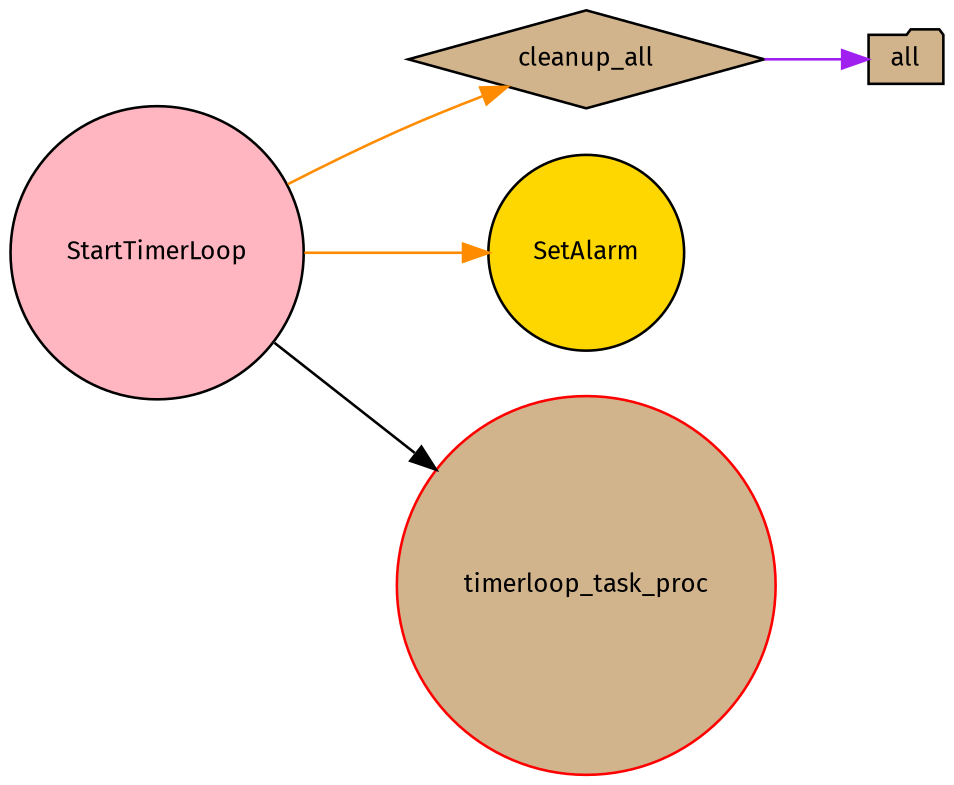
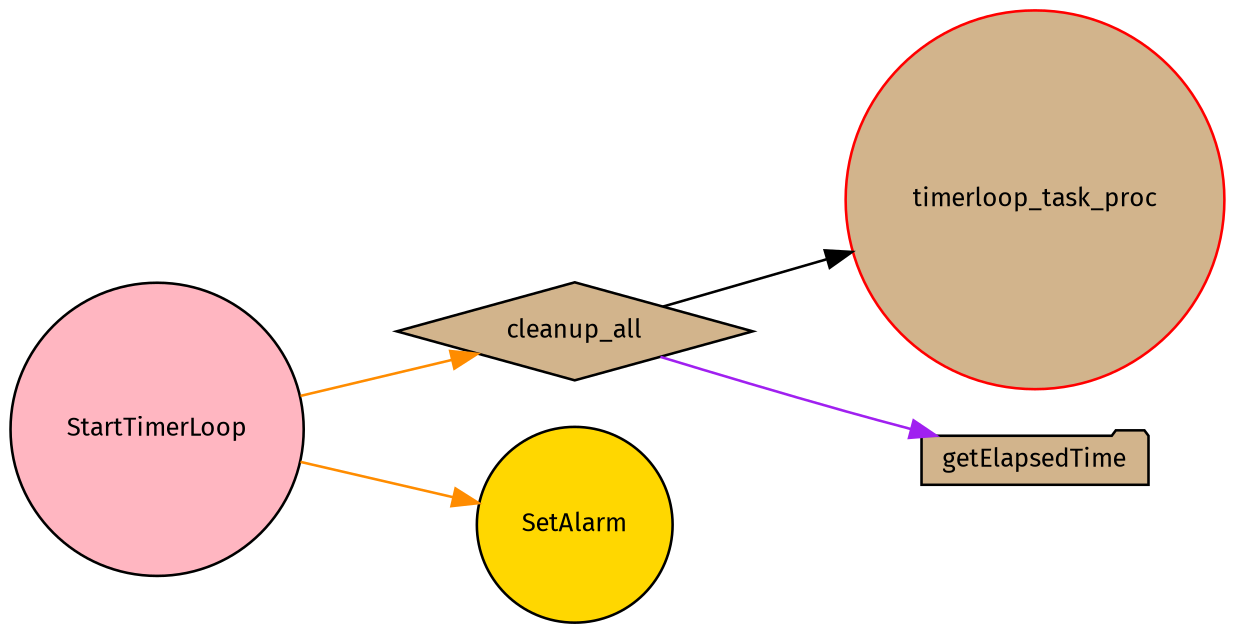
node "all": label "all" -> "getElapsedTime"
edge "StartTimerLoop" -> "timerloop_task_proc": now "cleanup_all" -> "timerloop_task_proc"
